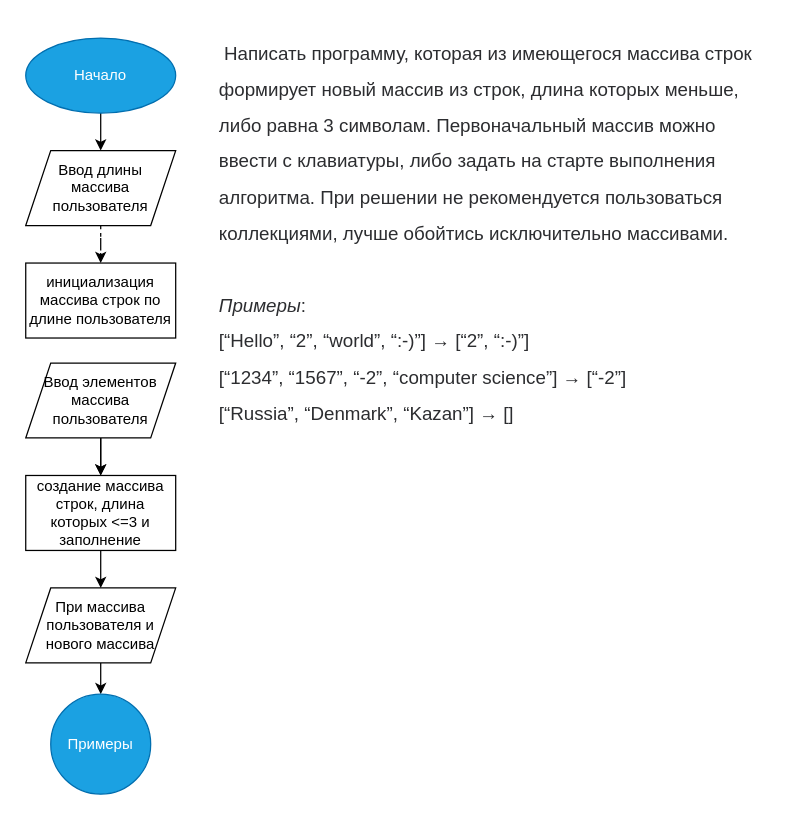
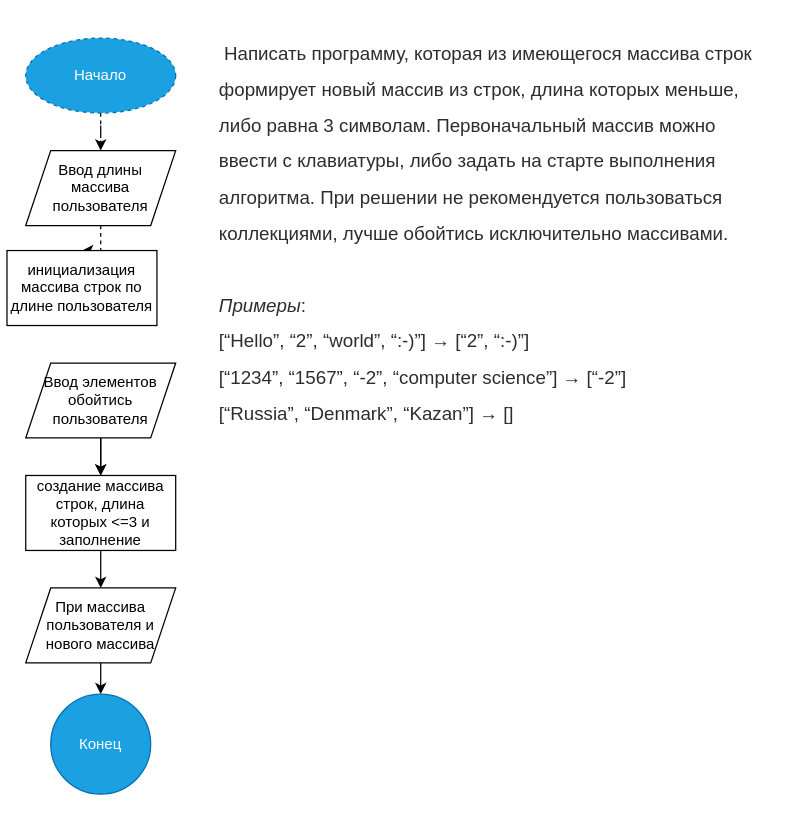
node "Начало": style solid -> dashed
edge "Начало" -> "Ввод длины массива пользователя": style solid -> dashed
node "инициализация массива строк по длине пользователя": moved (101, 301) -> (82, 288)
node "Ввод элементов массива пользователя": label "Ввод элементов массива пользователя" -> "Ввод элементов обойтись пользователя"
node "Примеры": label "Примеры" -> "Конец"
